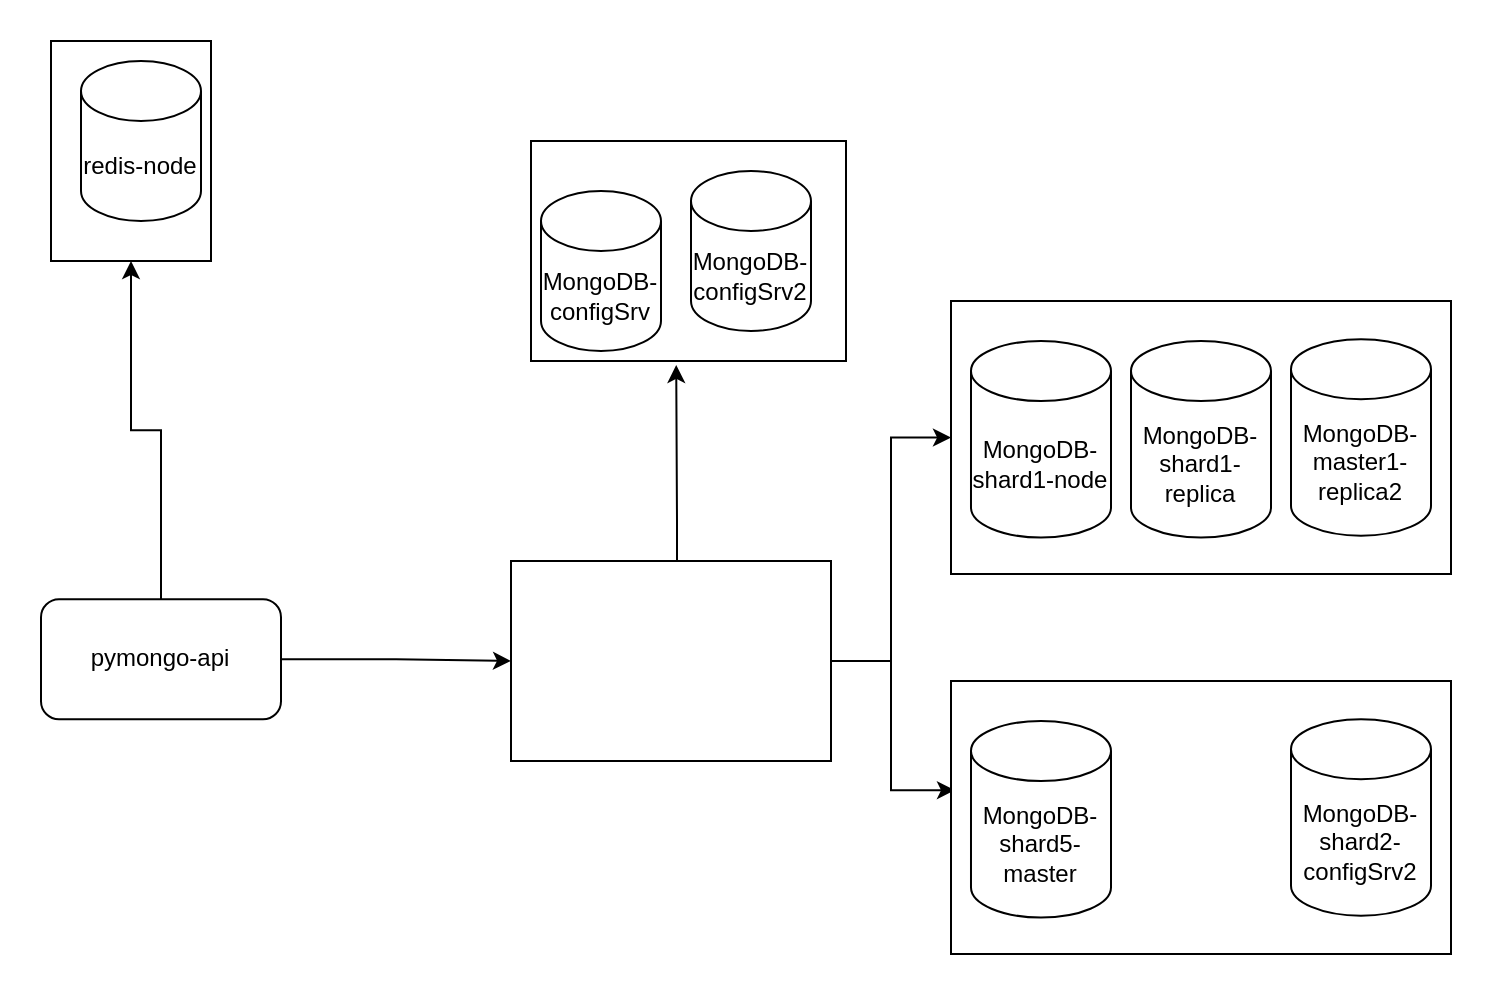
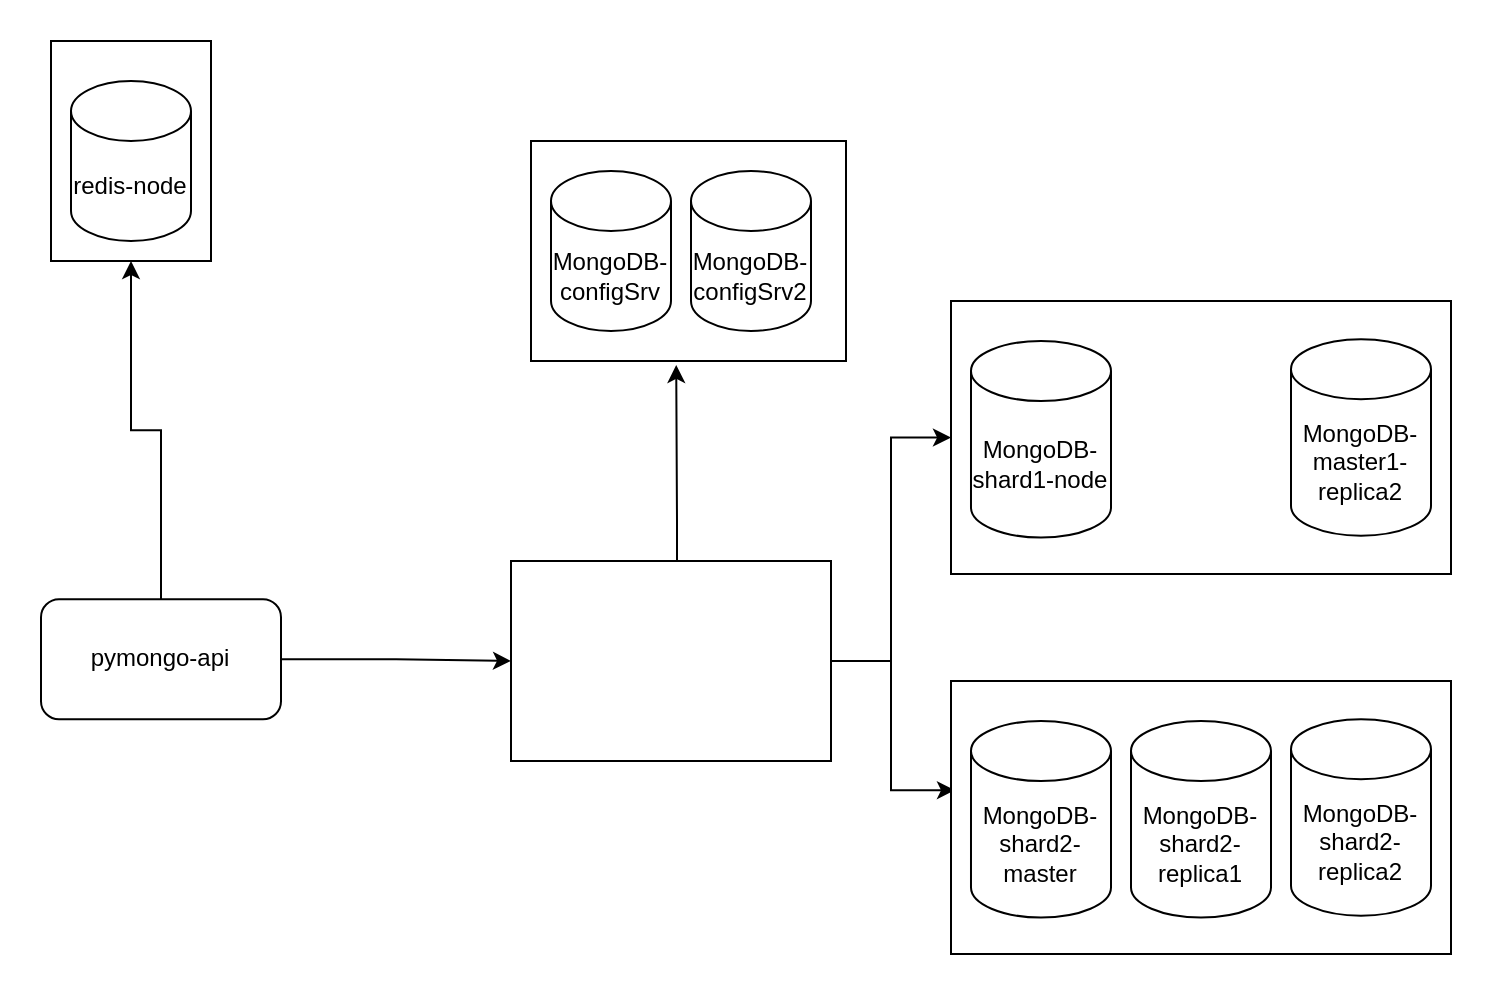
node "redis-node": moved (141, 141) -> (131, 161)
node "MongoDB-configSrv": moved (601, 271) -> (611, 251)
node "MongoDB-shard1-replica": removed
node "MongoDB-shard2-replica1": added
node "MongoDB-shard2-configSrv2": label "MongoDB-shard2-configSrv2" -> "MongoDB-shard2-replica2"
node "MongoDB-shard5-master": label "MongoDB-shard5-master" -> "MongoDB-shard2-master"
